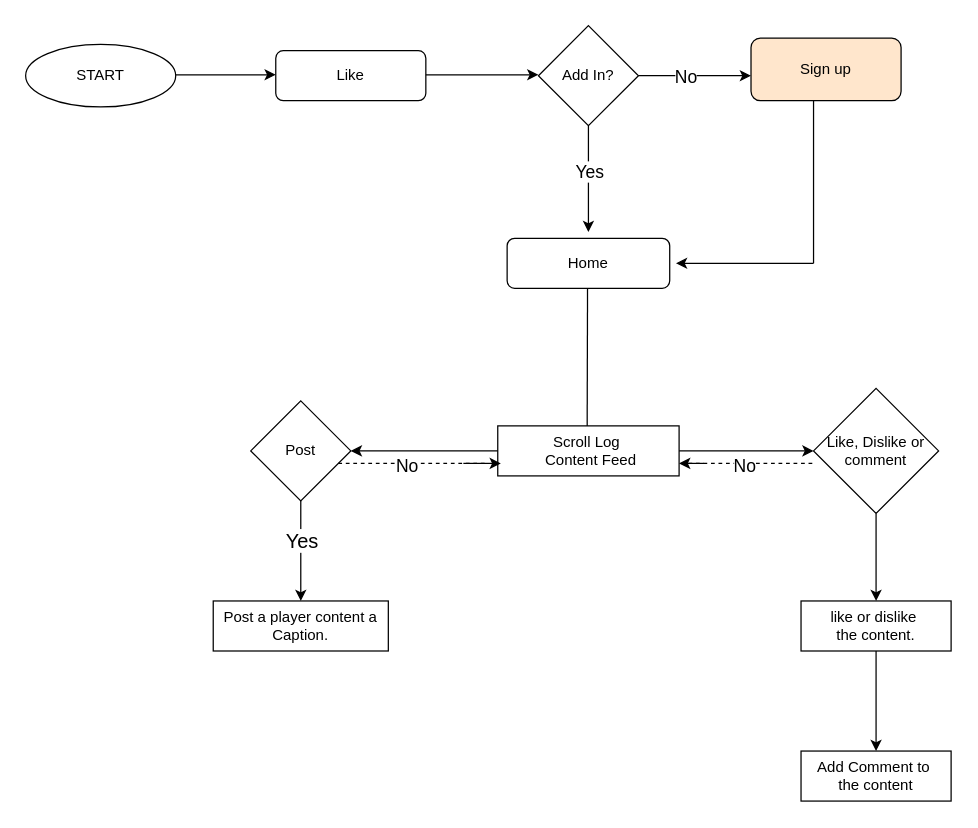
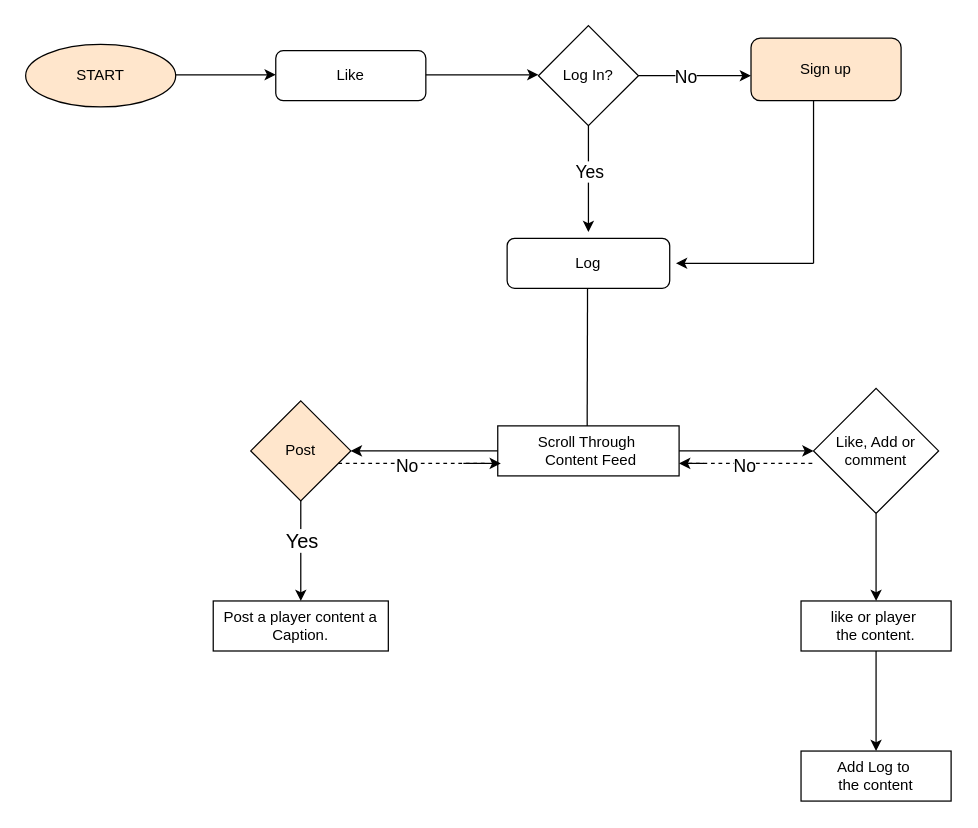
node "START": fillcolor #ffffff -> #ffe6cc
node "Add In?": label "Add In?" -> "Log In?"
node "Home": label "Home" -> "Log"
node "Post": fillcolor #ffffff -> #ffe6cc
node "Scroll Log Content Feed": label "Scroll Log Content Feed" -> "Scroll Through Content Feed"
node "Like, Dislike or comment": label "Like, Dislike or comment" -> "Like, Add or comment"
node "like or dislike the content.": label "like or dislike the content." -> "like or player the content."
node "Add Comment to the content": label "Add Comment to the content" -> "Add Log to the content"
